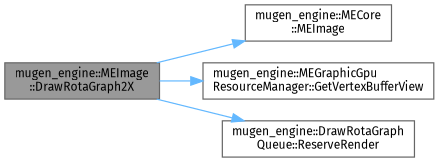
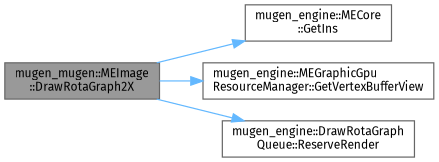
node "mugen_engine::MECore ::MEImage": label "mugen_engine::MECore ::MEImage" -> "mugen_engine::MECore ::GetIns"
node "mugen_engine::MEImage ::DrawRotaGraph2X": label "mugen_engine::MEImage ::DrawRotaGraph2X" -> "mugen_mugen::MEImage ::DrawRotaGraph2X"
